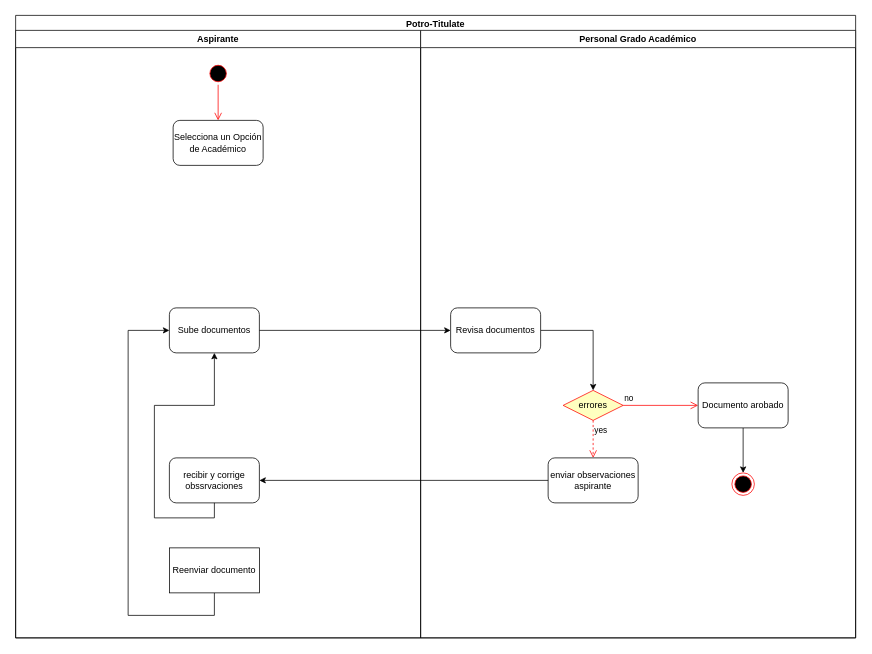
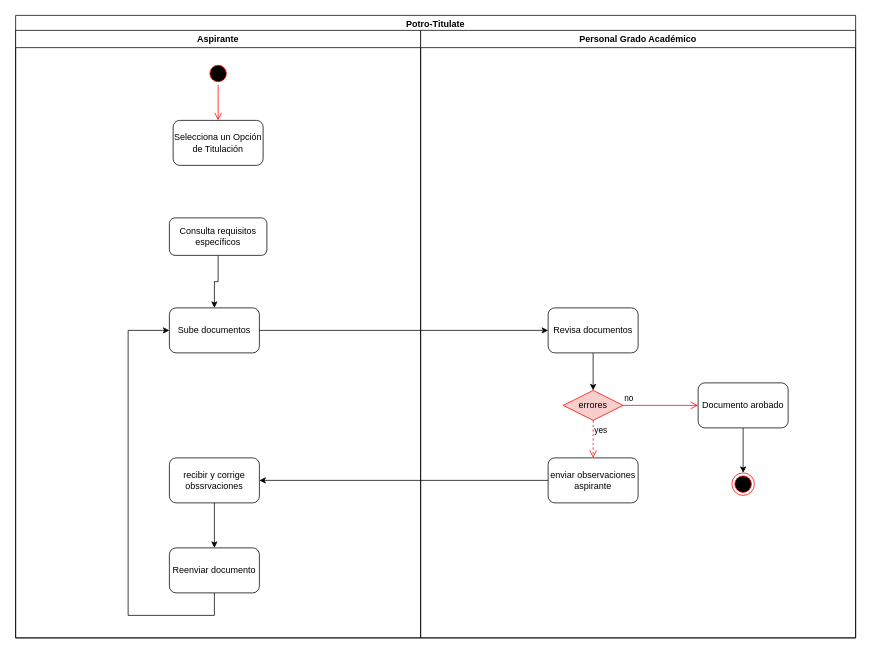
node "Selecciona un Opción de Académico": label "Selecciona un Opción de Académico" -> "Selecciona un Opción de Titulación"
node "Consulta requisitos específicos": added
edge "Consulta requisitos específicos" -> "Sube documentos": added
node "Revisa documentos": moved (495, 330) -> (593, 330)
node "errores": fillcolor #ffffc0 -> #f8cecc
edge "recibir y corrige obssrvaciones" -> "Sube documentos": now "recibir y corrige obssrvaciones" -> "Reenviar documento"
node "Reenviar documento": shape rectangle -> rounded rectangle
